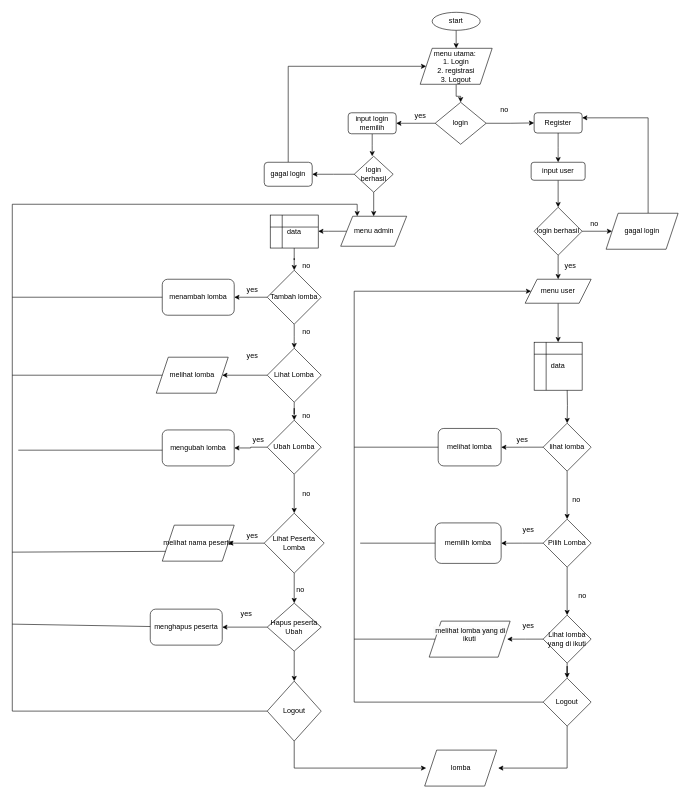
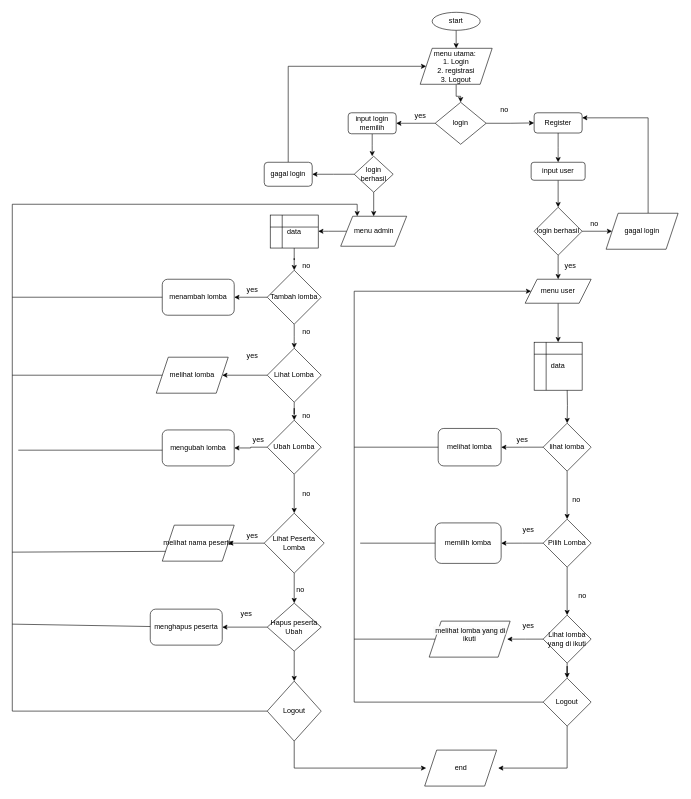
node "lomba": label "lomba" -> "end"
